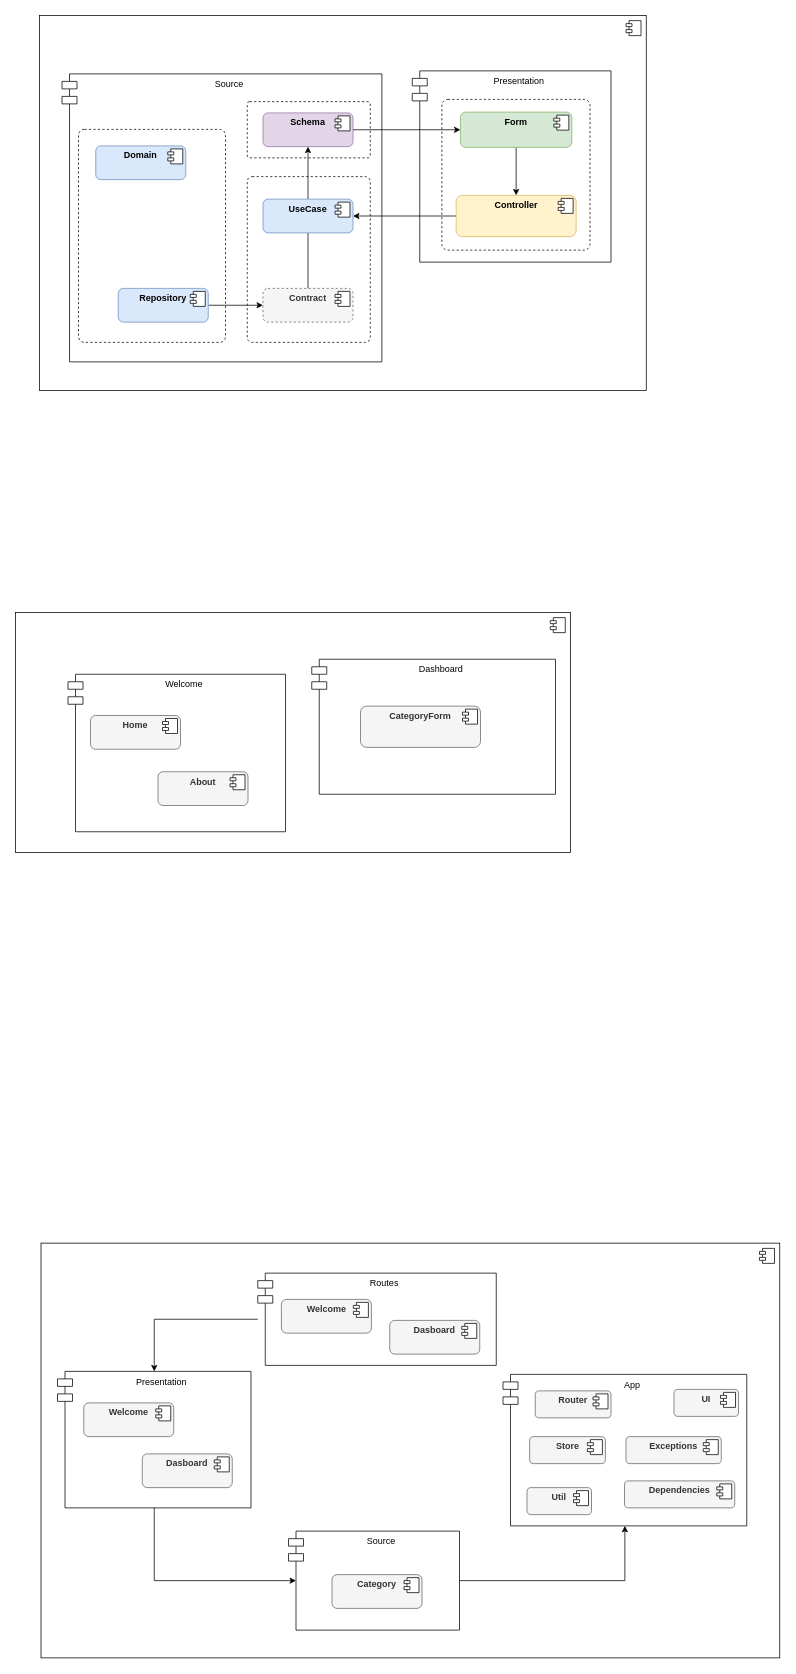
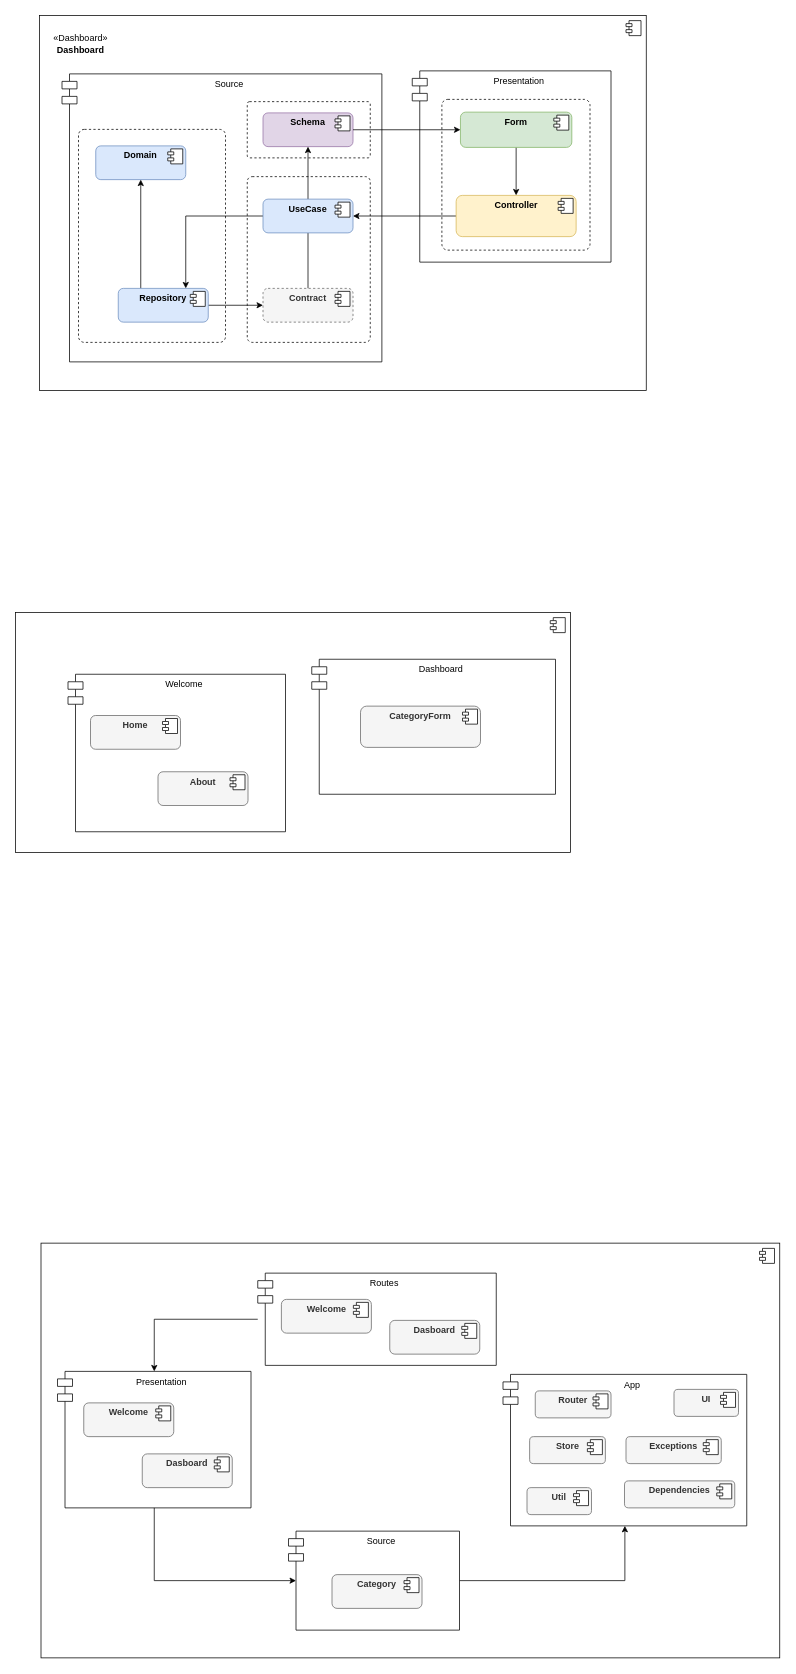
node "«Dashboard» Dashboard": added
edge "Repository" -> "Domain": added
edge "UseCase" -> "Repository": added
